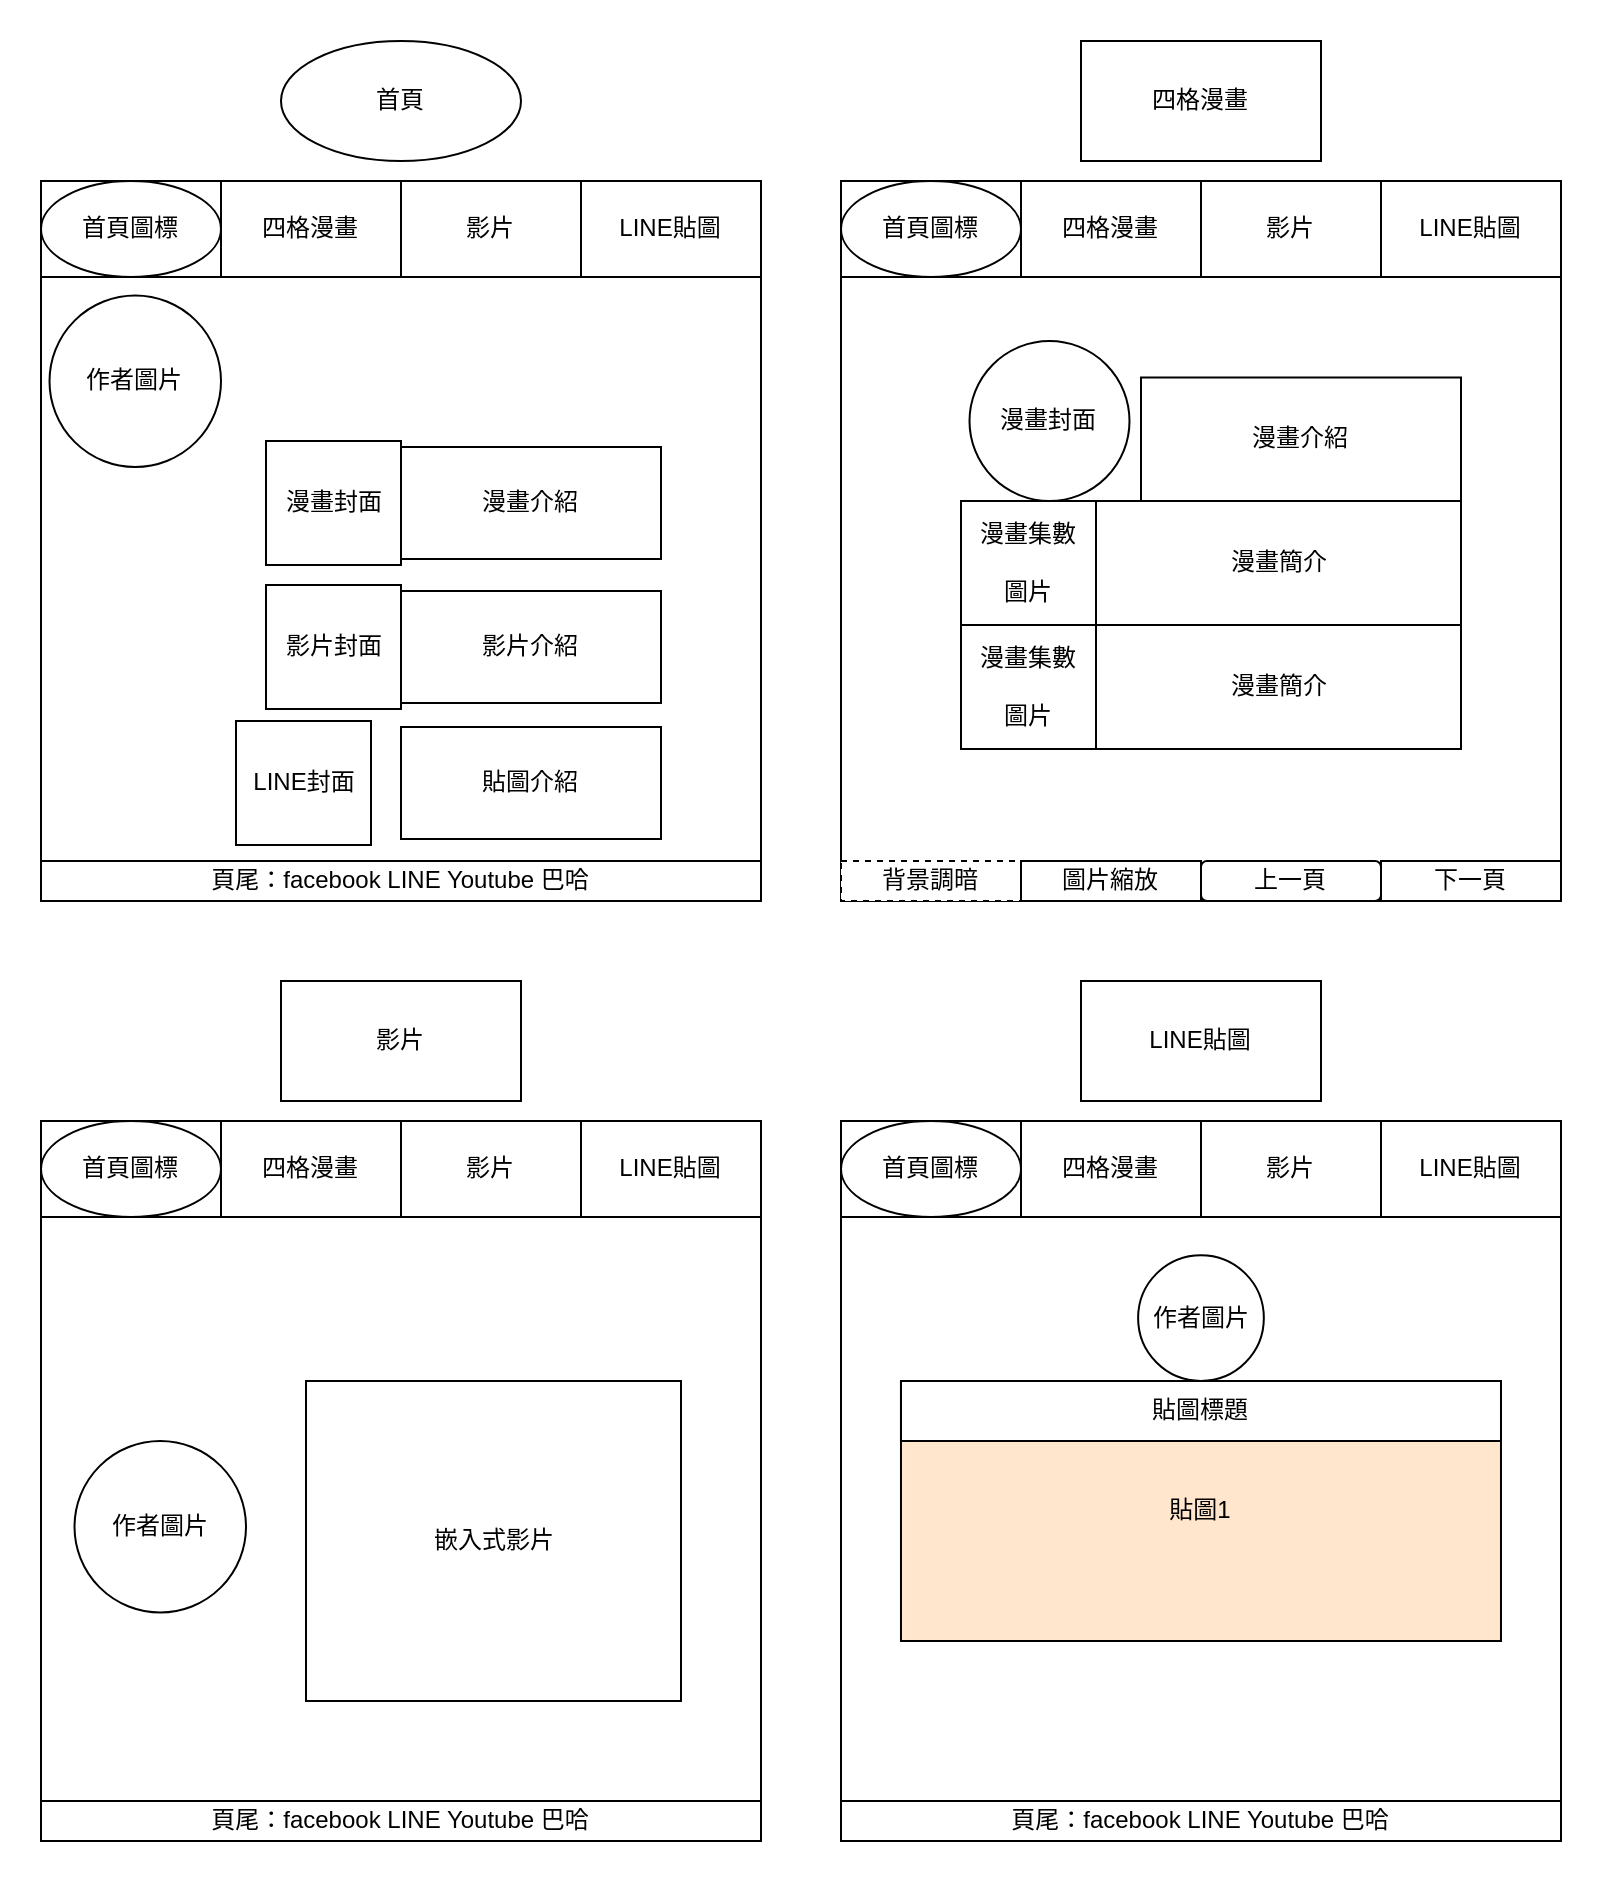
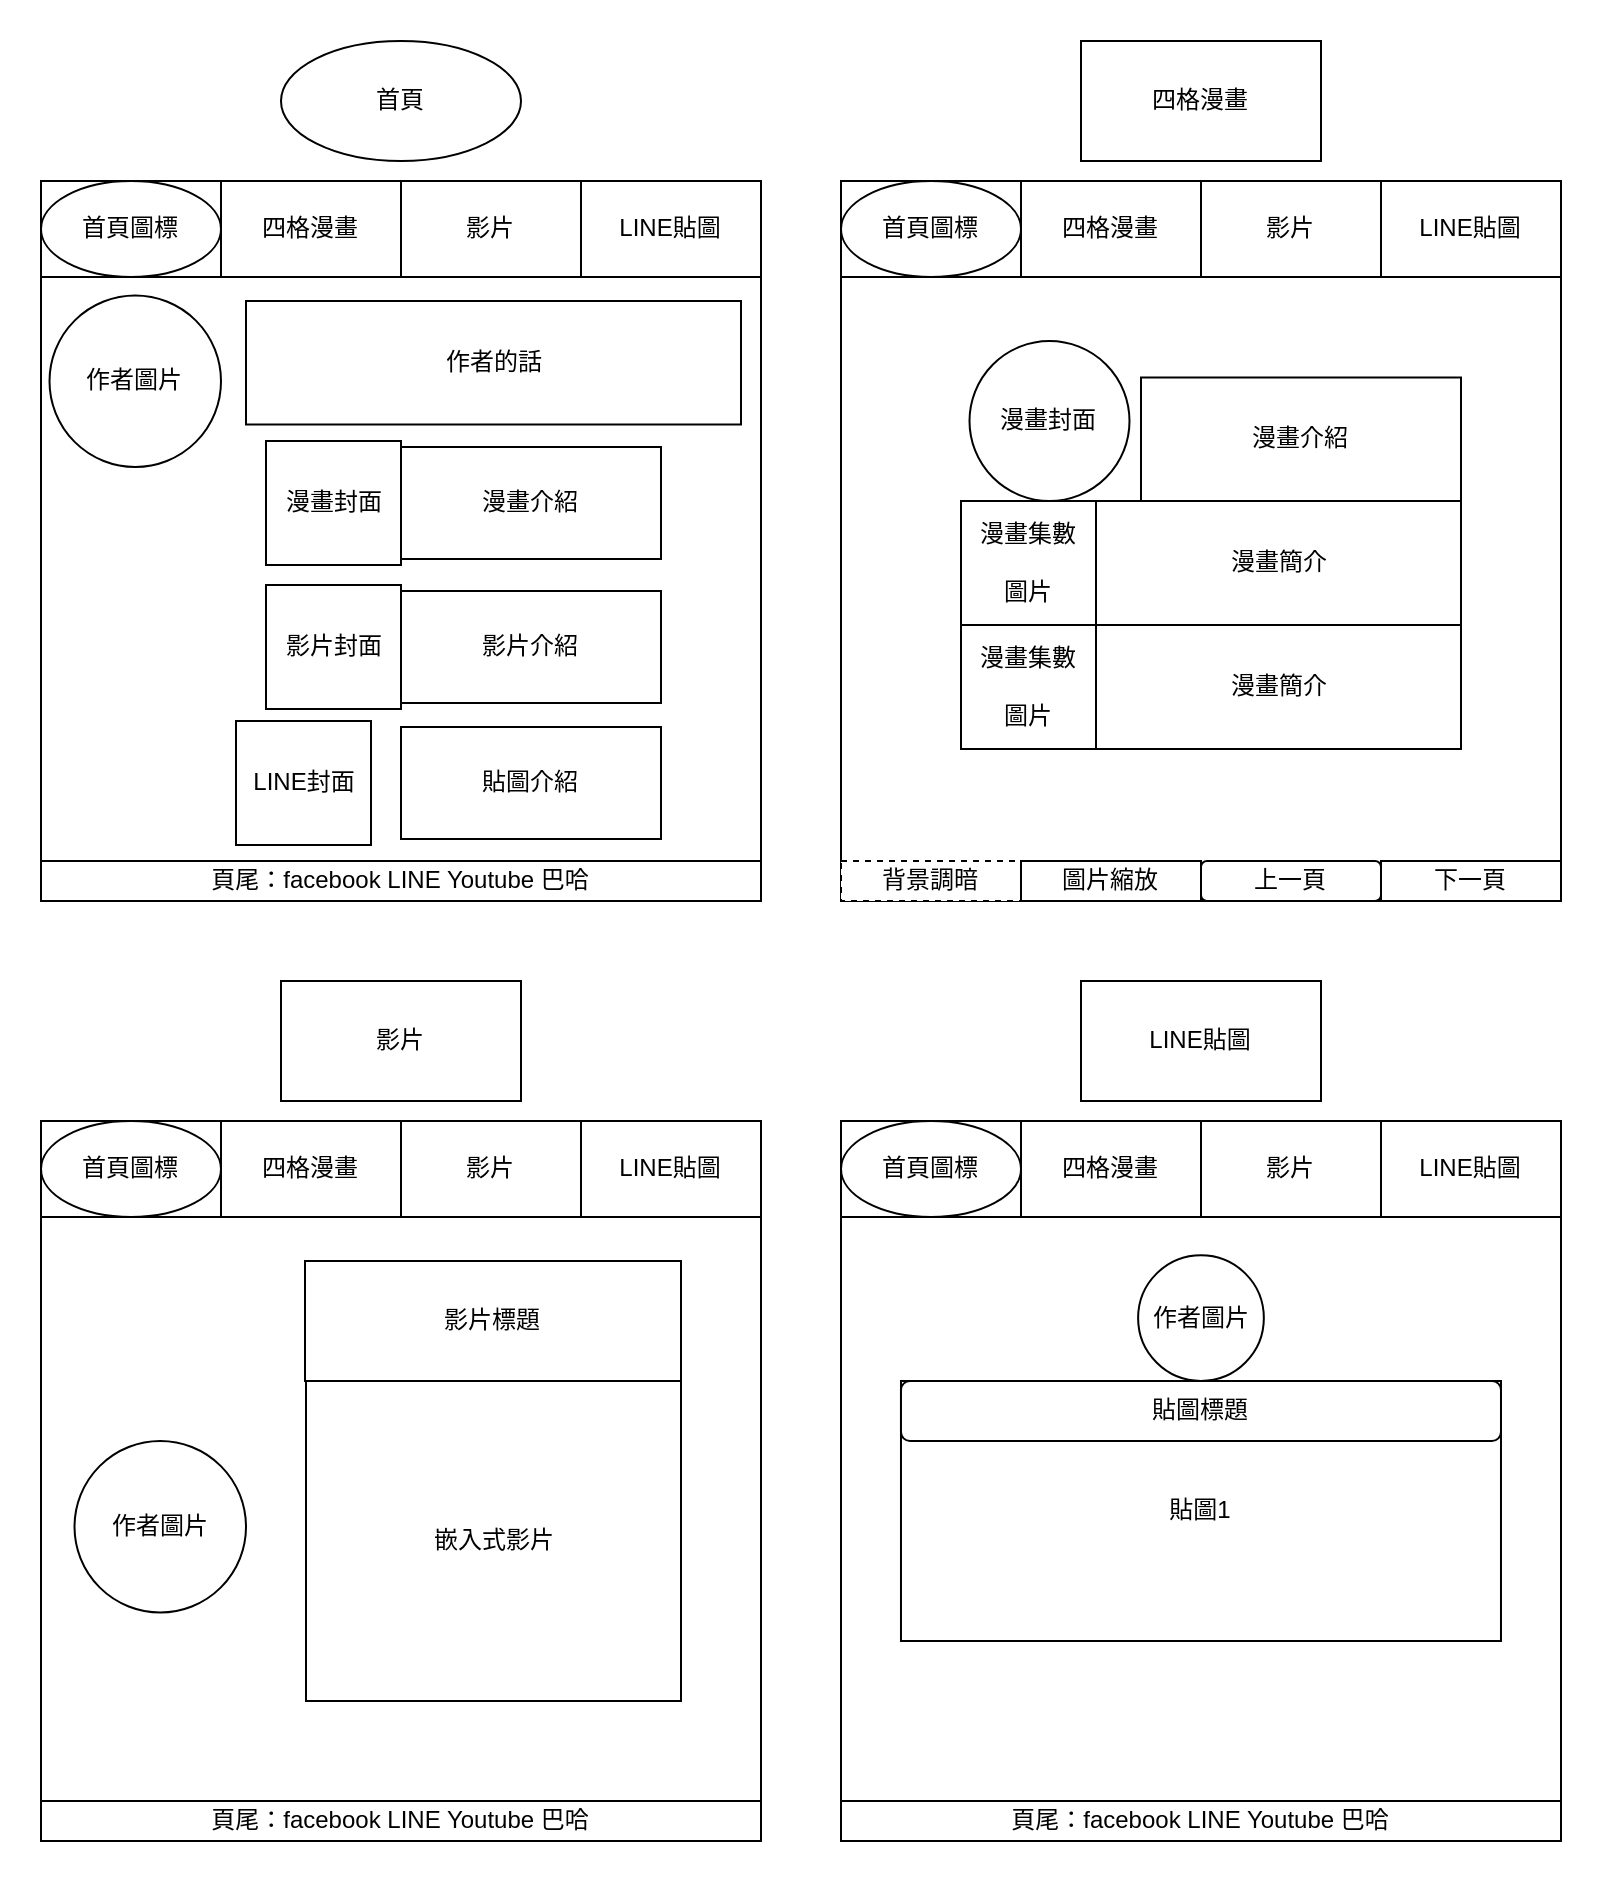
node "作者的話": added
node "影片標題": added
node "貼圖標題": shape rectangle -> rounded rectangle
node "貼圖1": fillcolor #ffe6cc -> #ffffff
